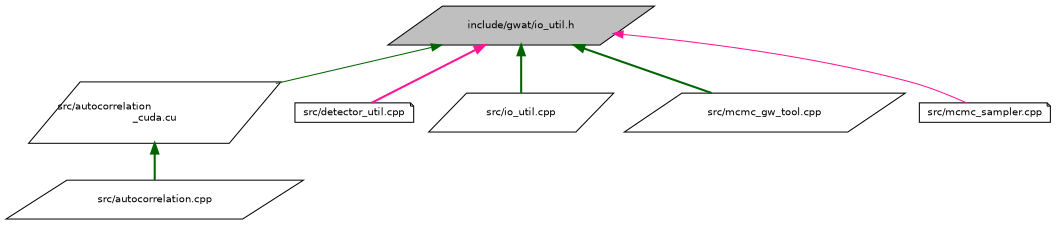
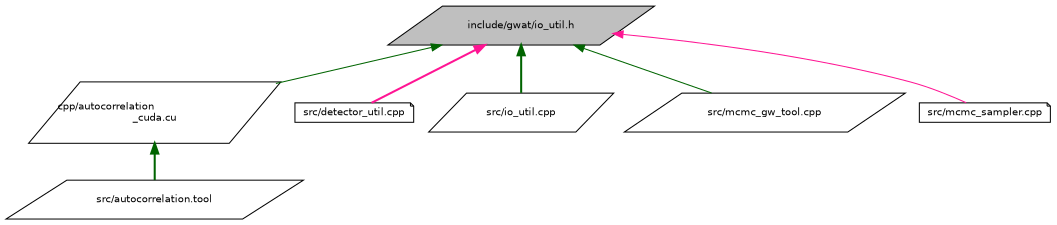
edge "src/mcmc_gw_tool.cpp" -> "include/gwat/io_util.h": style bold -> solid
node "src/autocorrelation _cuda.cu": label "src/autocorrelation _cuda.cu" -> "cpp/autocorrelation _cuda.cu"
node "src/autocorrelation.cpp": label "src/autocorrelation.cpp" -> "src/autocorrelation.tool"
